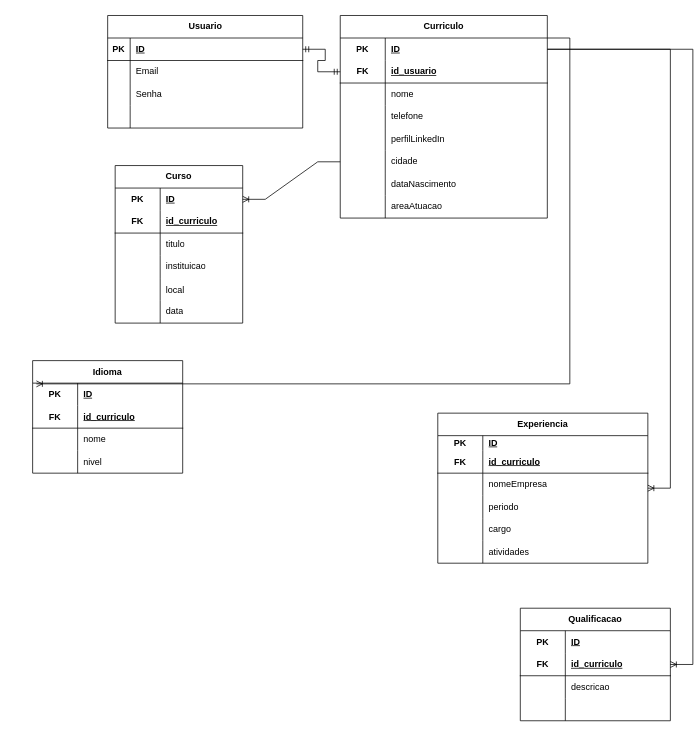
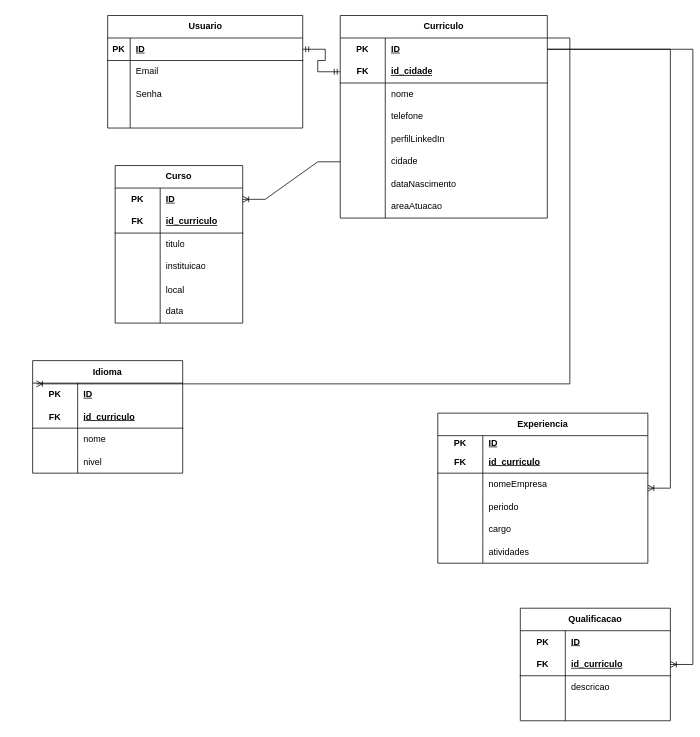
node "id_usuario": label "id_usuario" -> "id_cidade"
